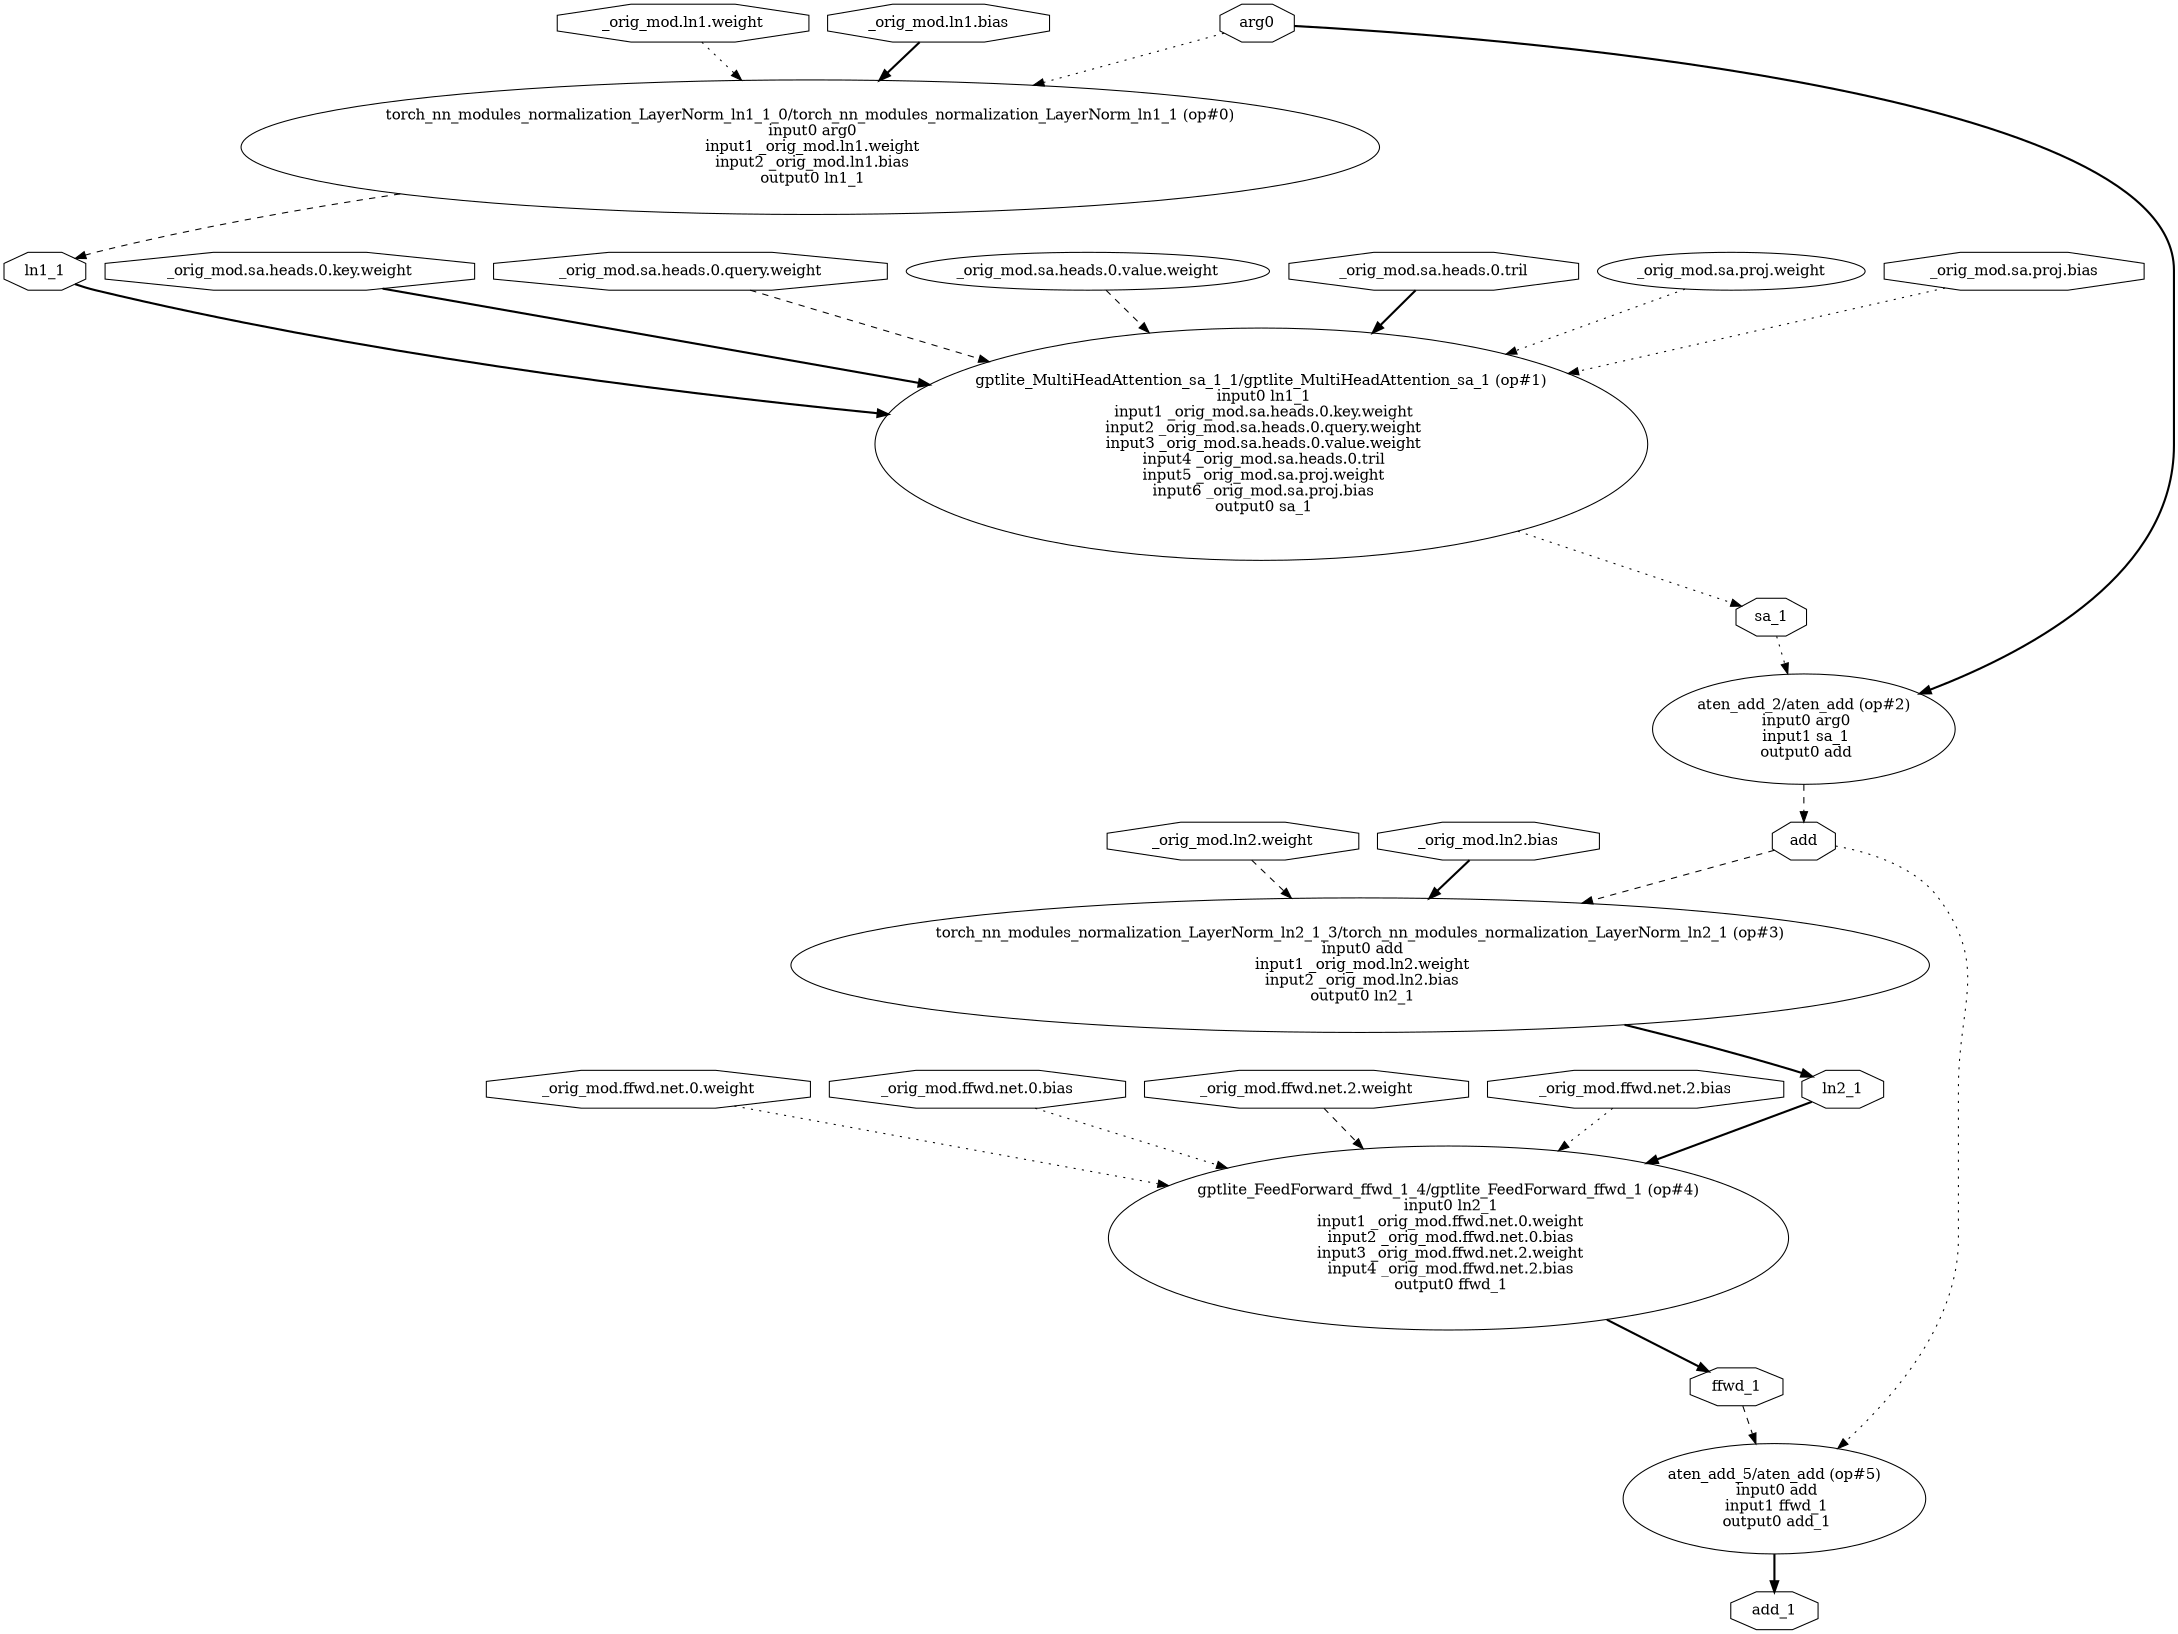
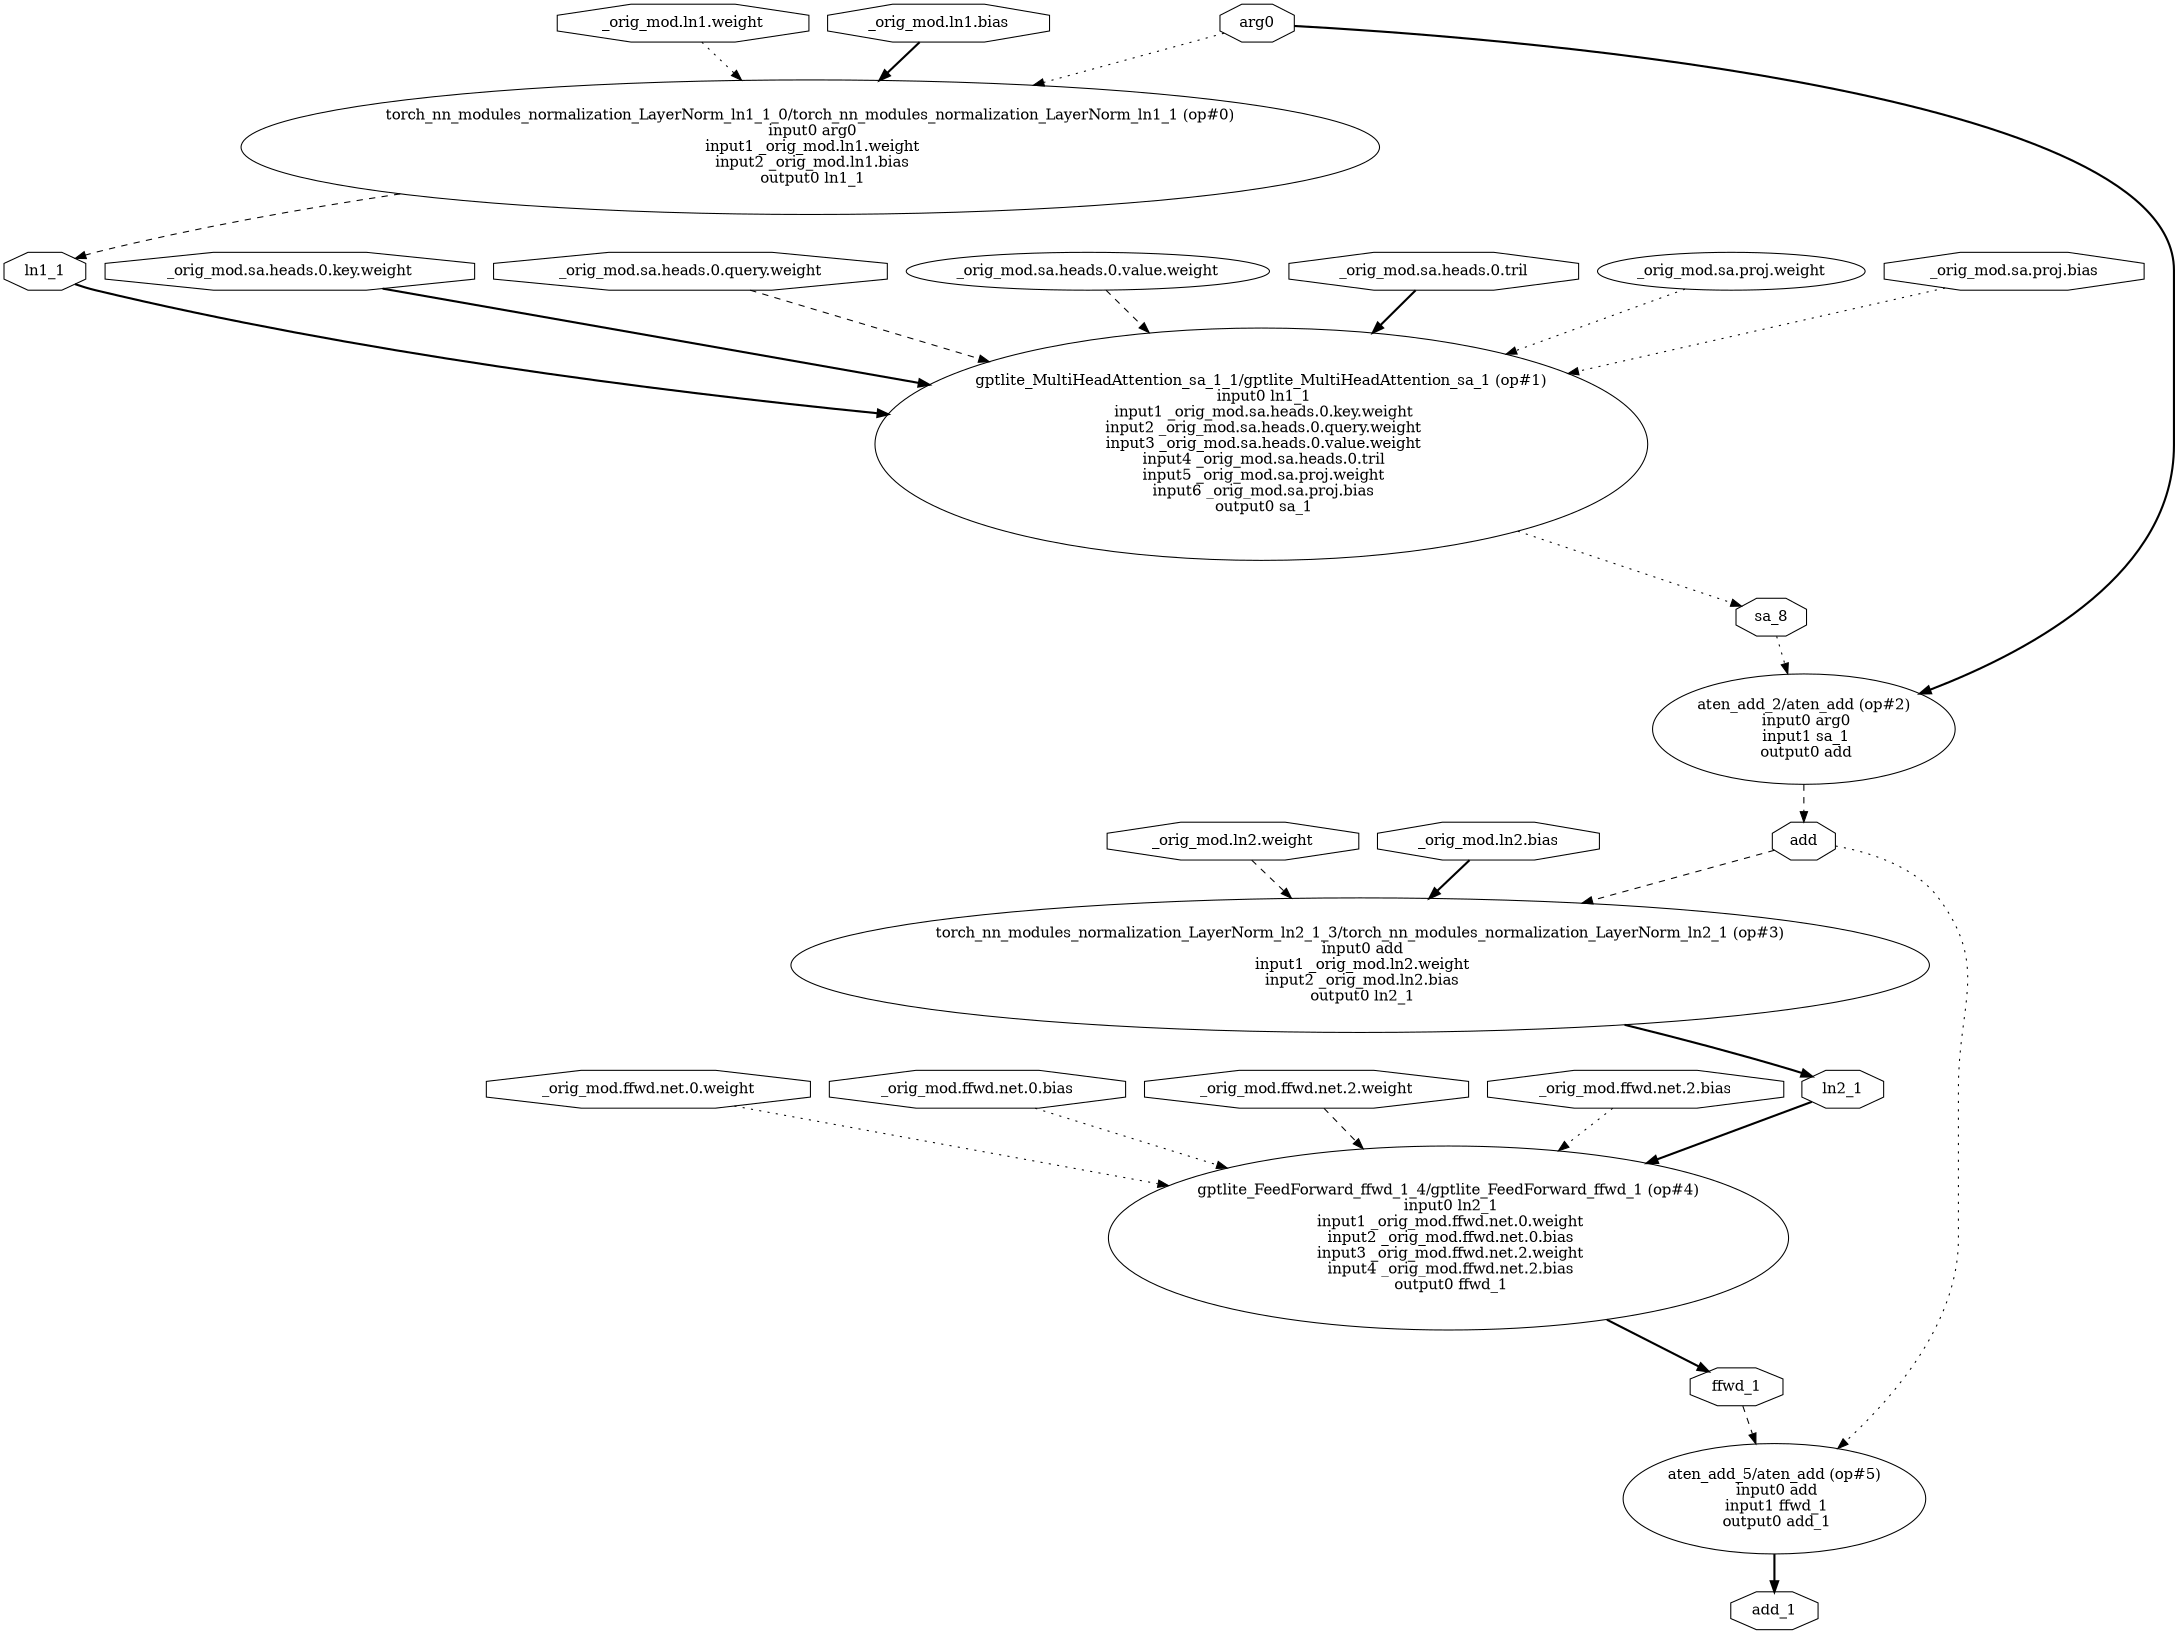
node "sa_1": label "sa_1" -> "sa_8"
